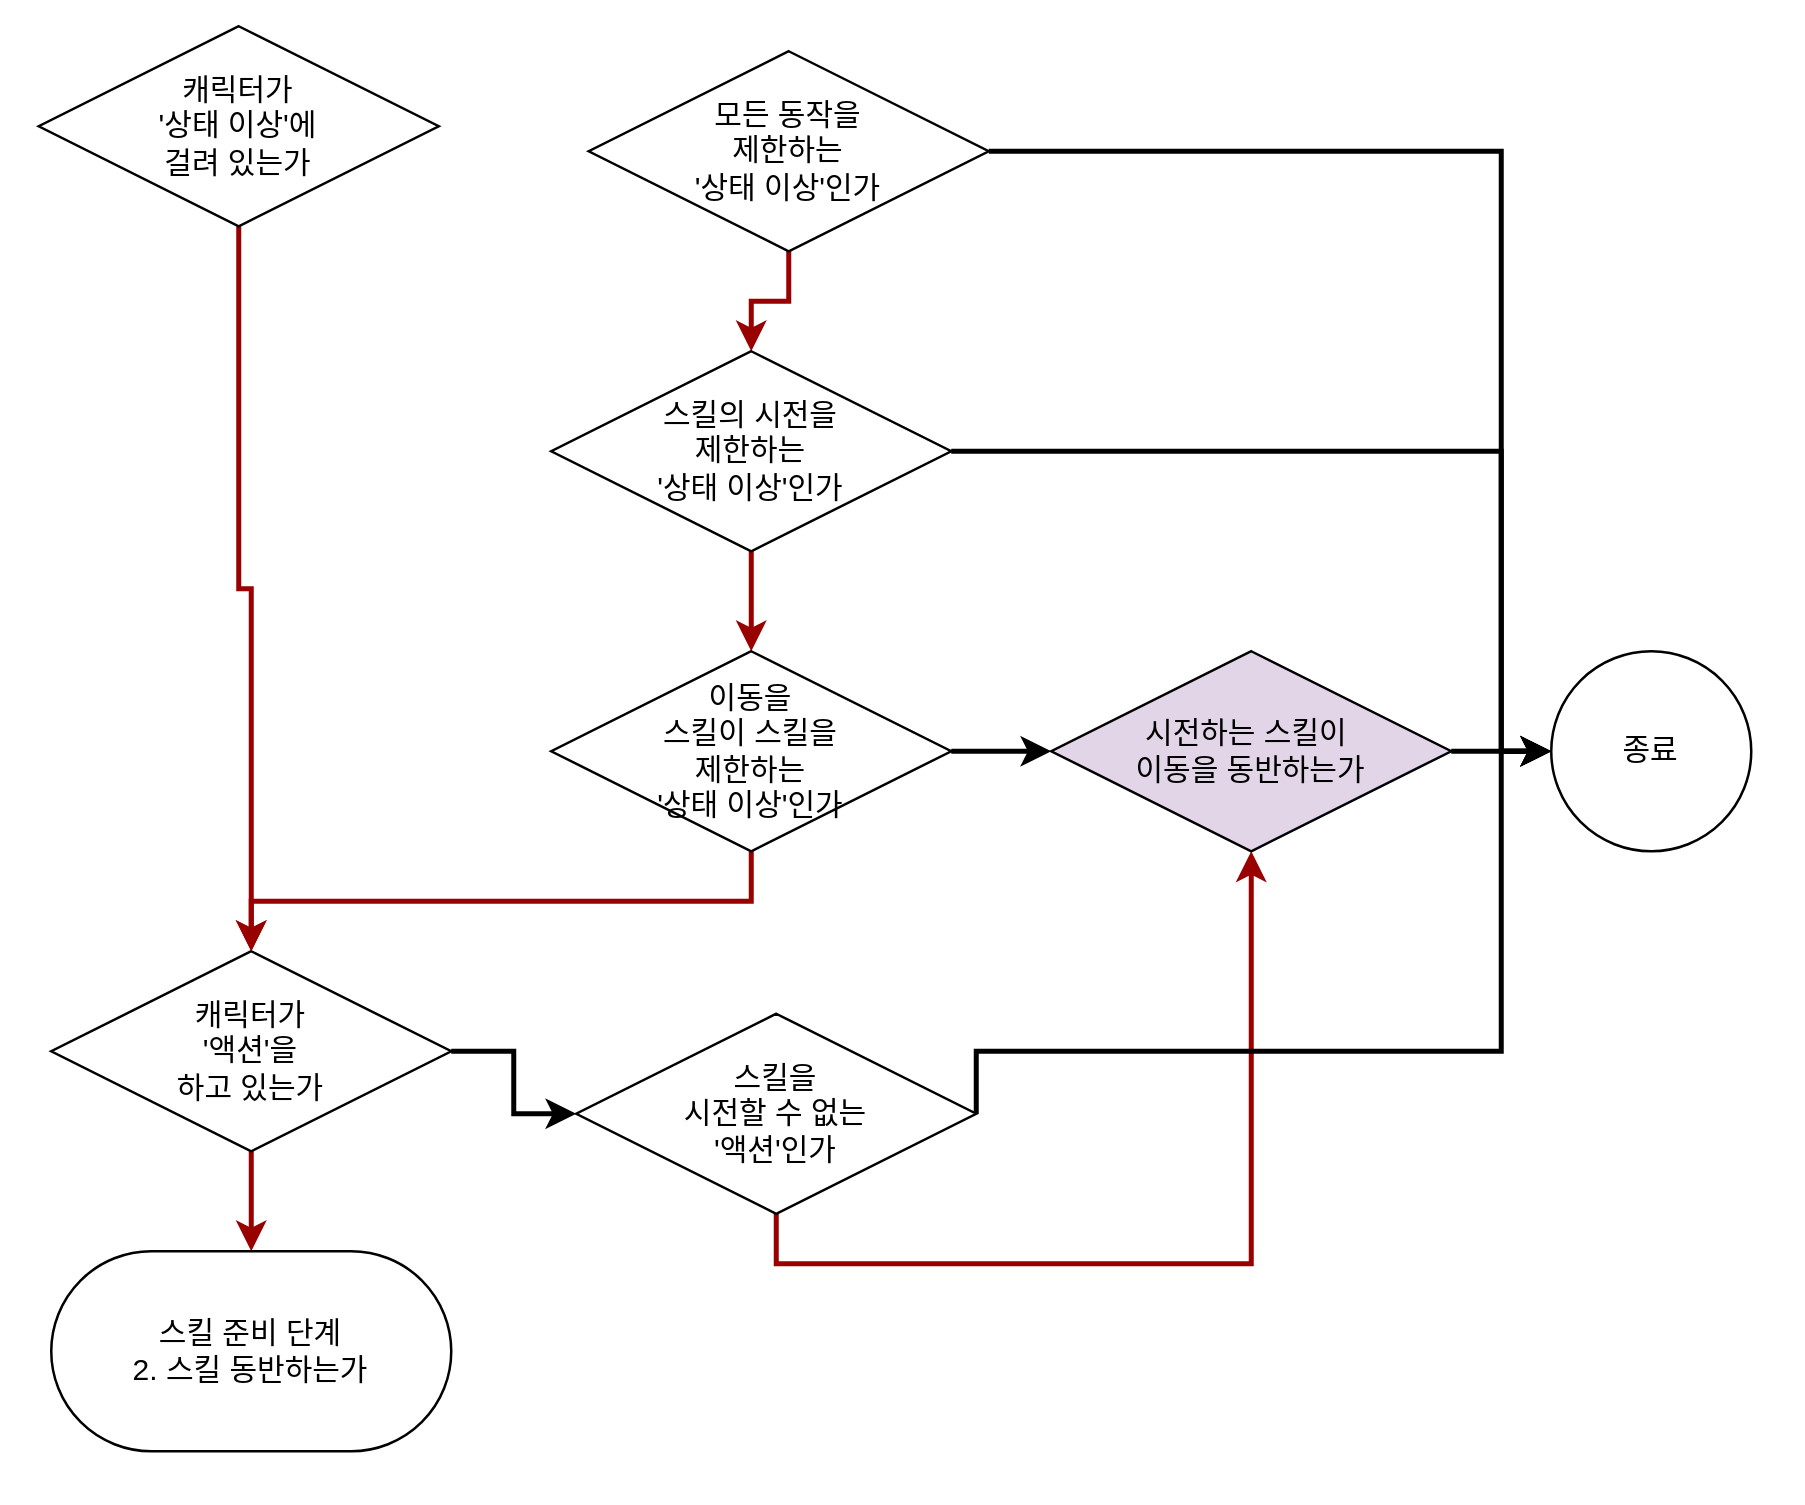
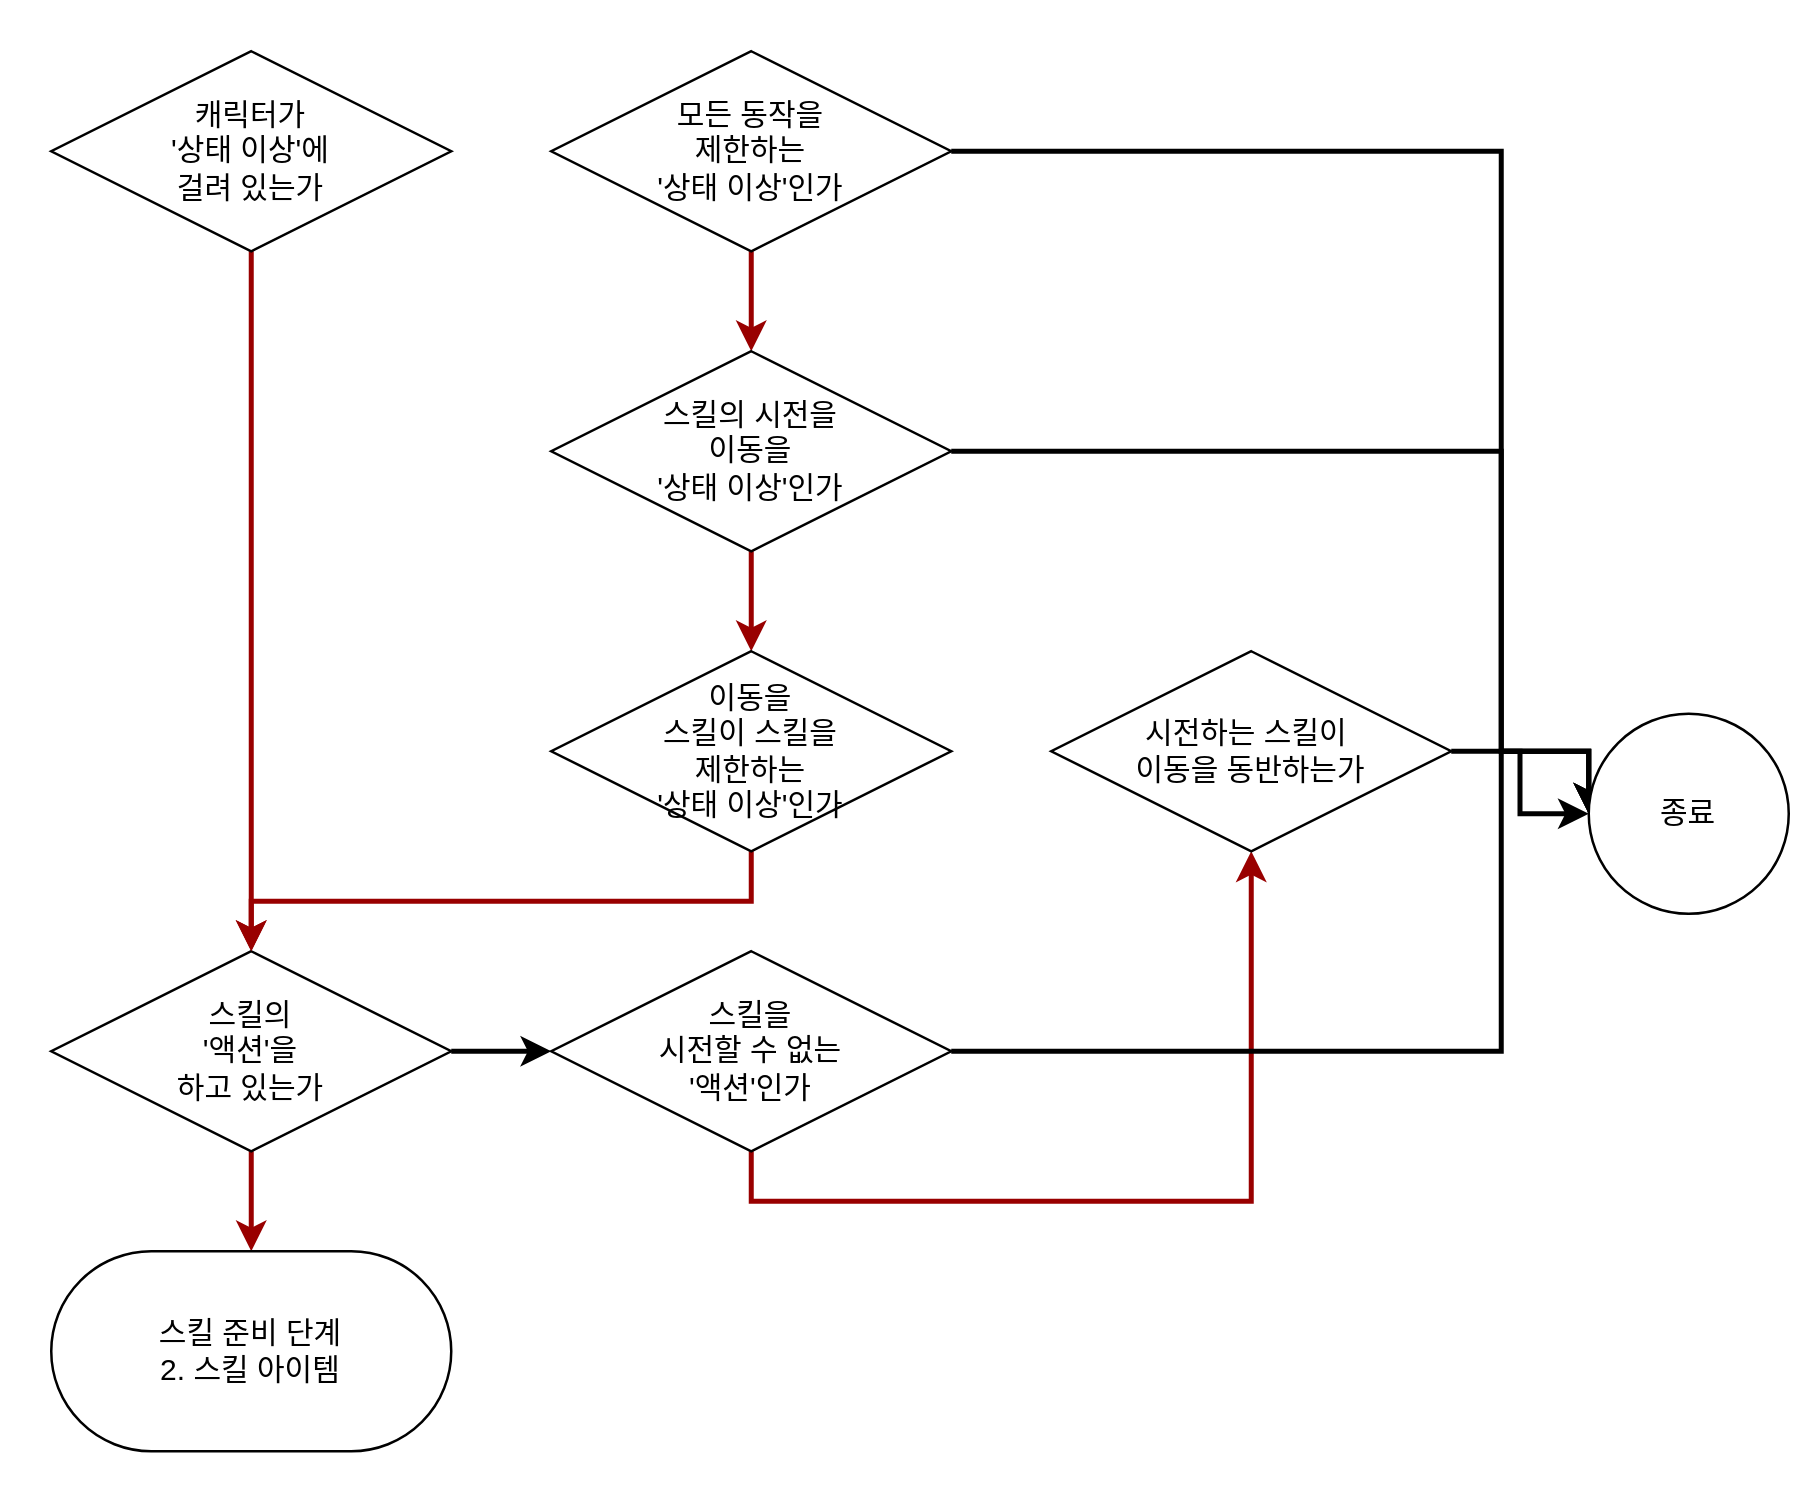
node "캐릭터가 '상태 이상'에 걸려 있는가": moved (239, 126) -> (251, 151)
node "모든 동작을 제한하는 '상태 이상'인가": moved (789, 151) -> (751, 151)
node "스킬의 시전을 제한하는 '상태 이상'인가": label "스킬의 시전을 제한하는 '상태 이상'인가" -> "스킬의 시전을 이동을 '상태 이상'인가"
edge "이동을 스킬이 스킬을 제한하는 '상태 이상'인가" -> "시전하는 스킬이 이동을 동반하는가": removed
node "시전하는 스킬이 이동을 동반하는가": fillcolor #e1d5e7 -> #ffffff
node "종료": moved (1651, 751) -> (1689, 814)
node "캐릭터가 '액션'을 하고 있는가": label "캐릭터가 '액션'을 하고 있는가" -> "스킬의 '액션'을 하고 있는가"
node "스킬을 시전할 수 없는 '액션'인가": moved (776, 1114) -> (751, 1051)
node "스킬 준비 단계2. 스킬 동반하는가": label "스킬 준비 단계2. 스킬 동반하는가" -> "스킬 준비 단계2. 스킬 아이템"
